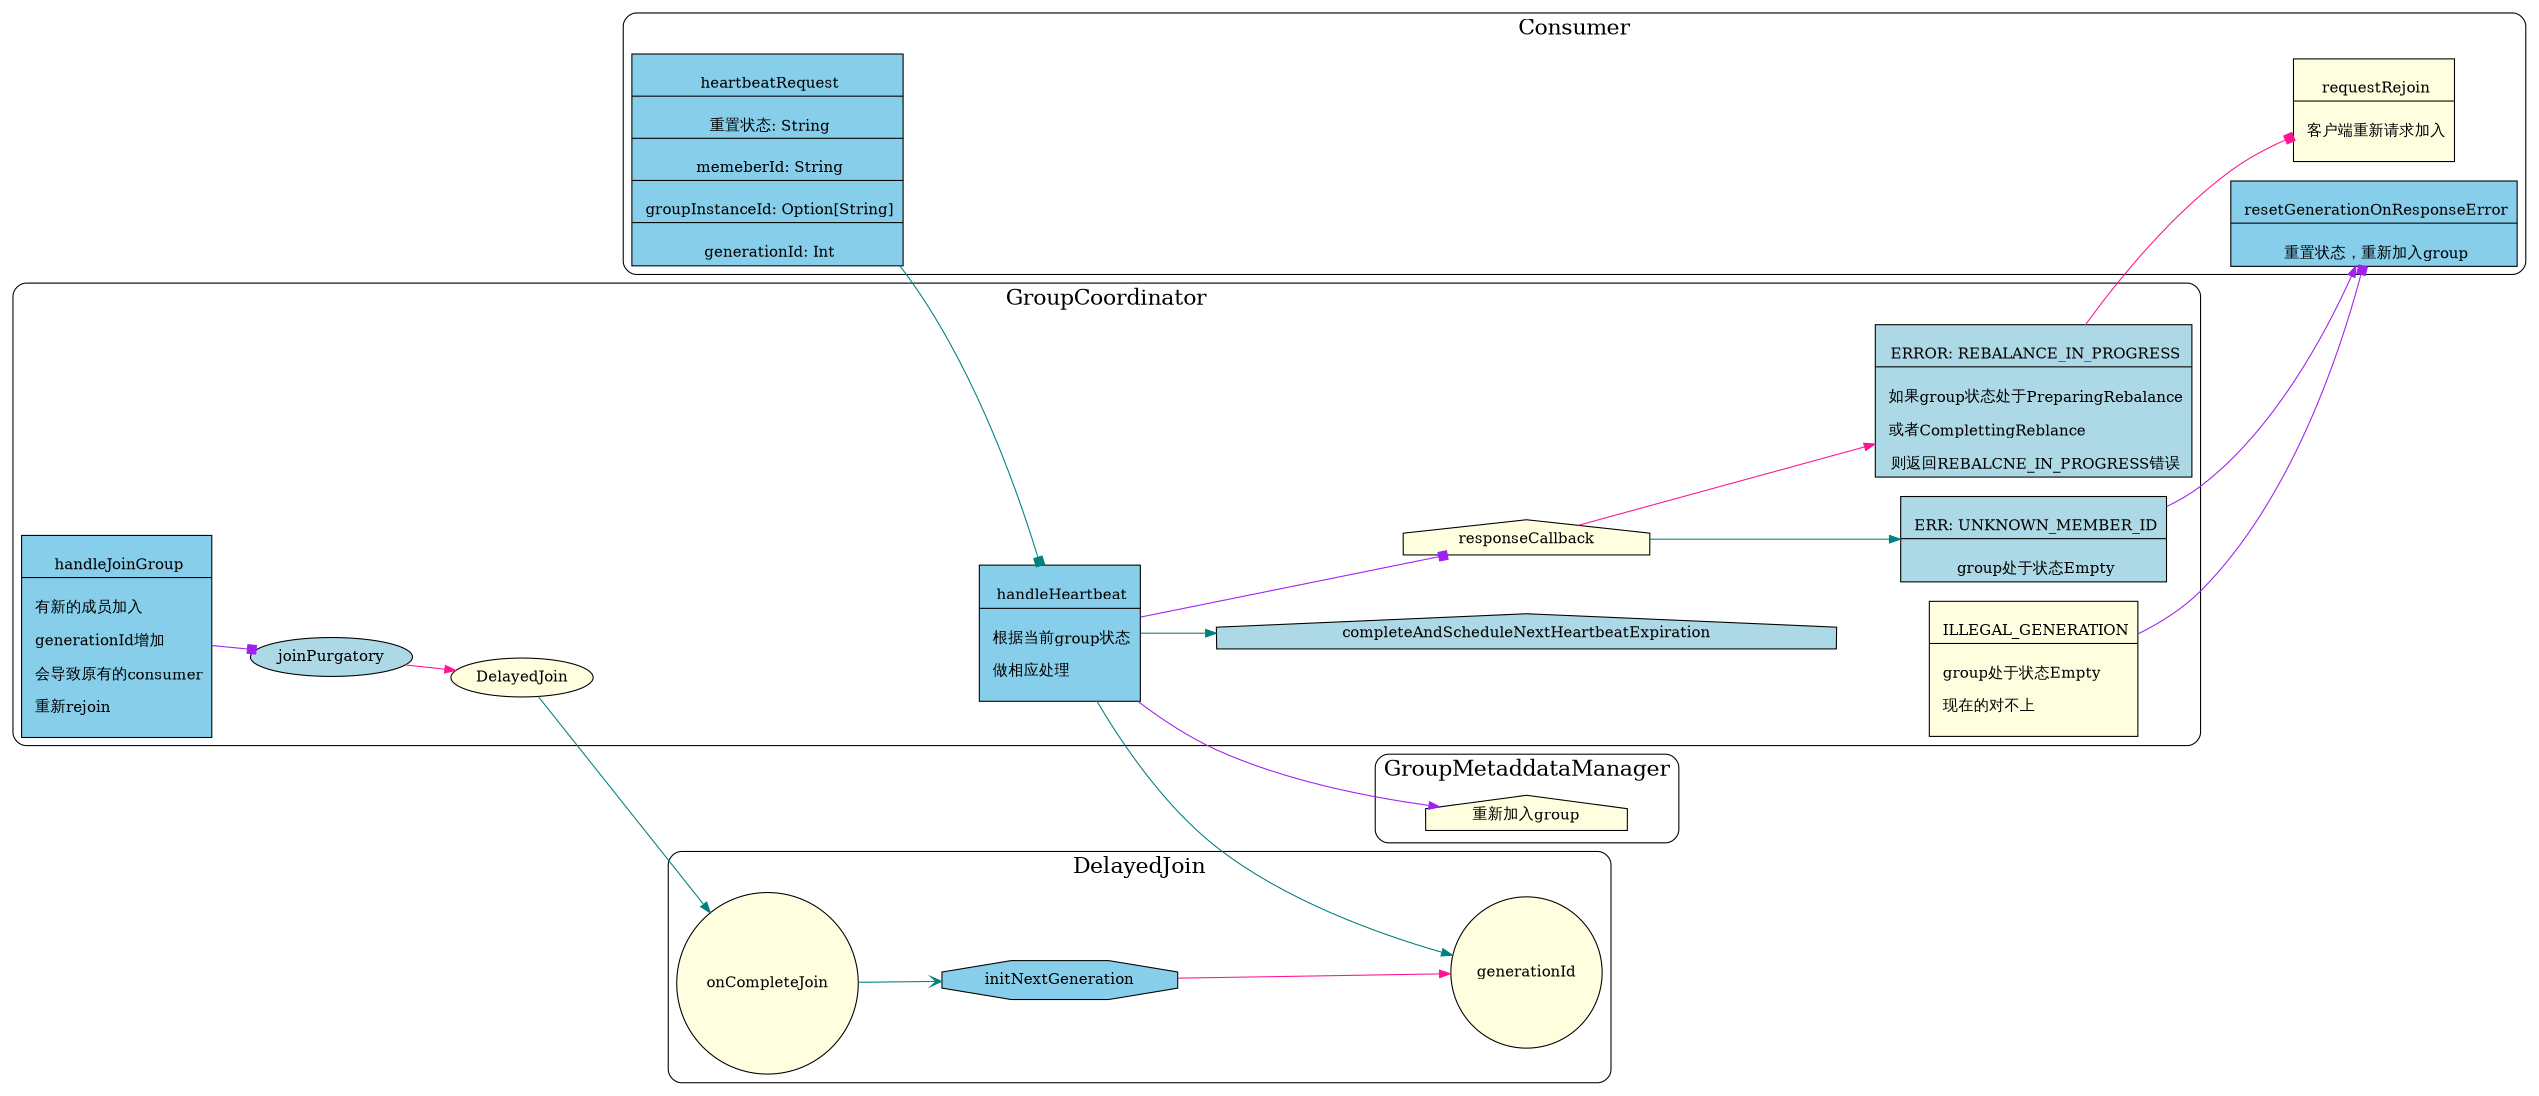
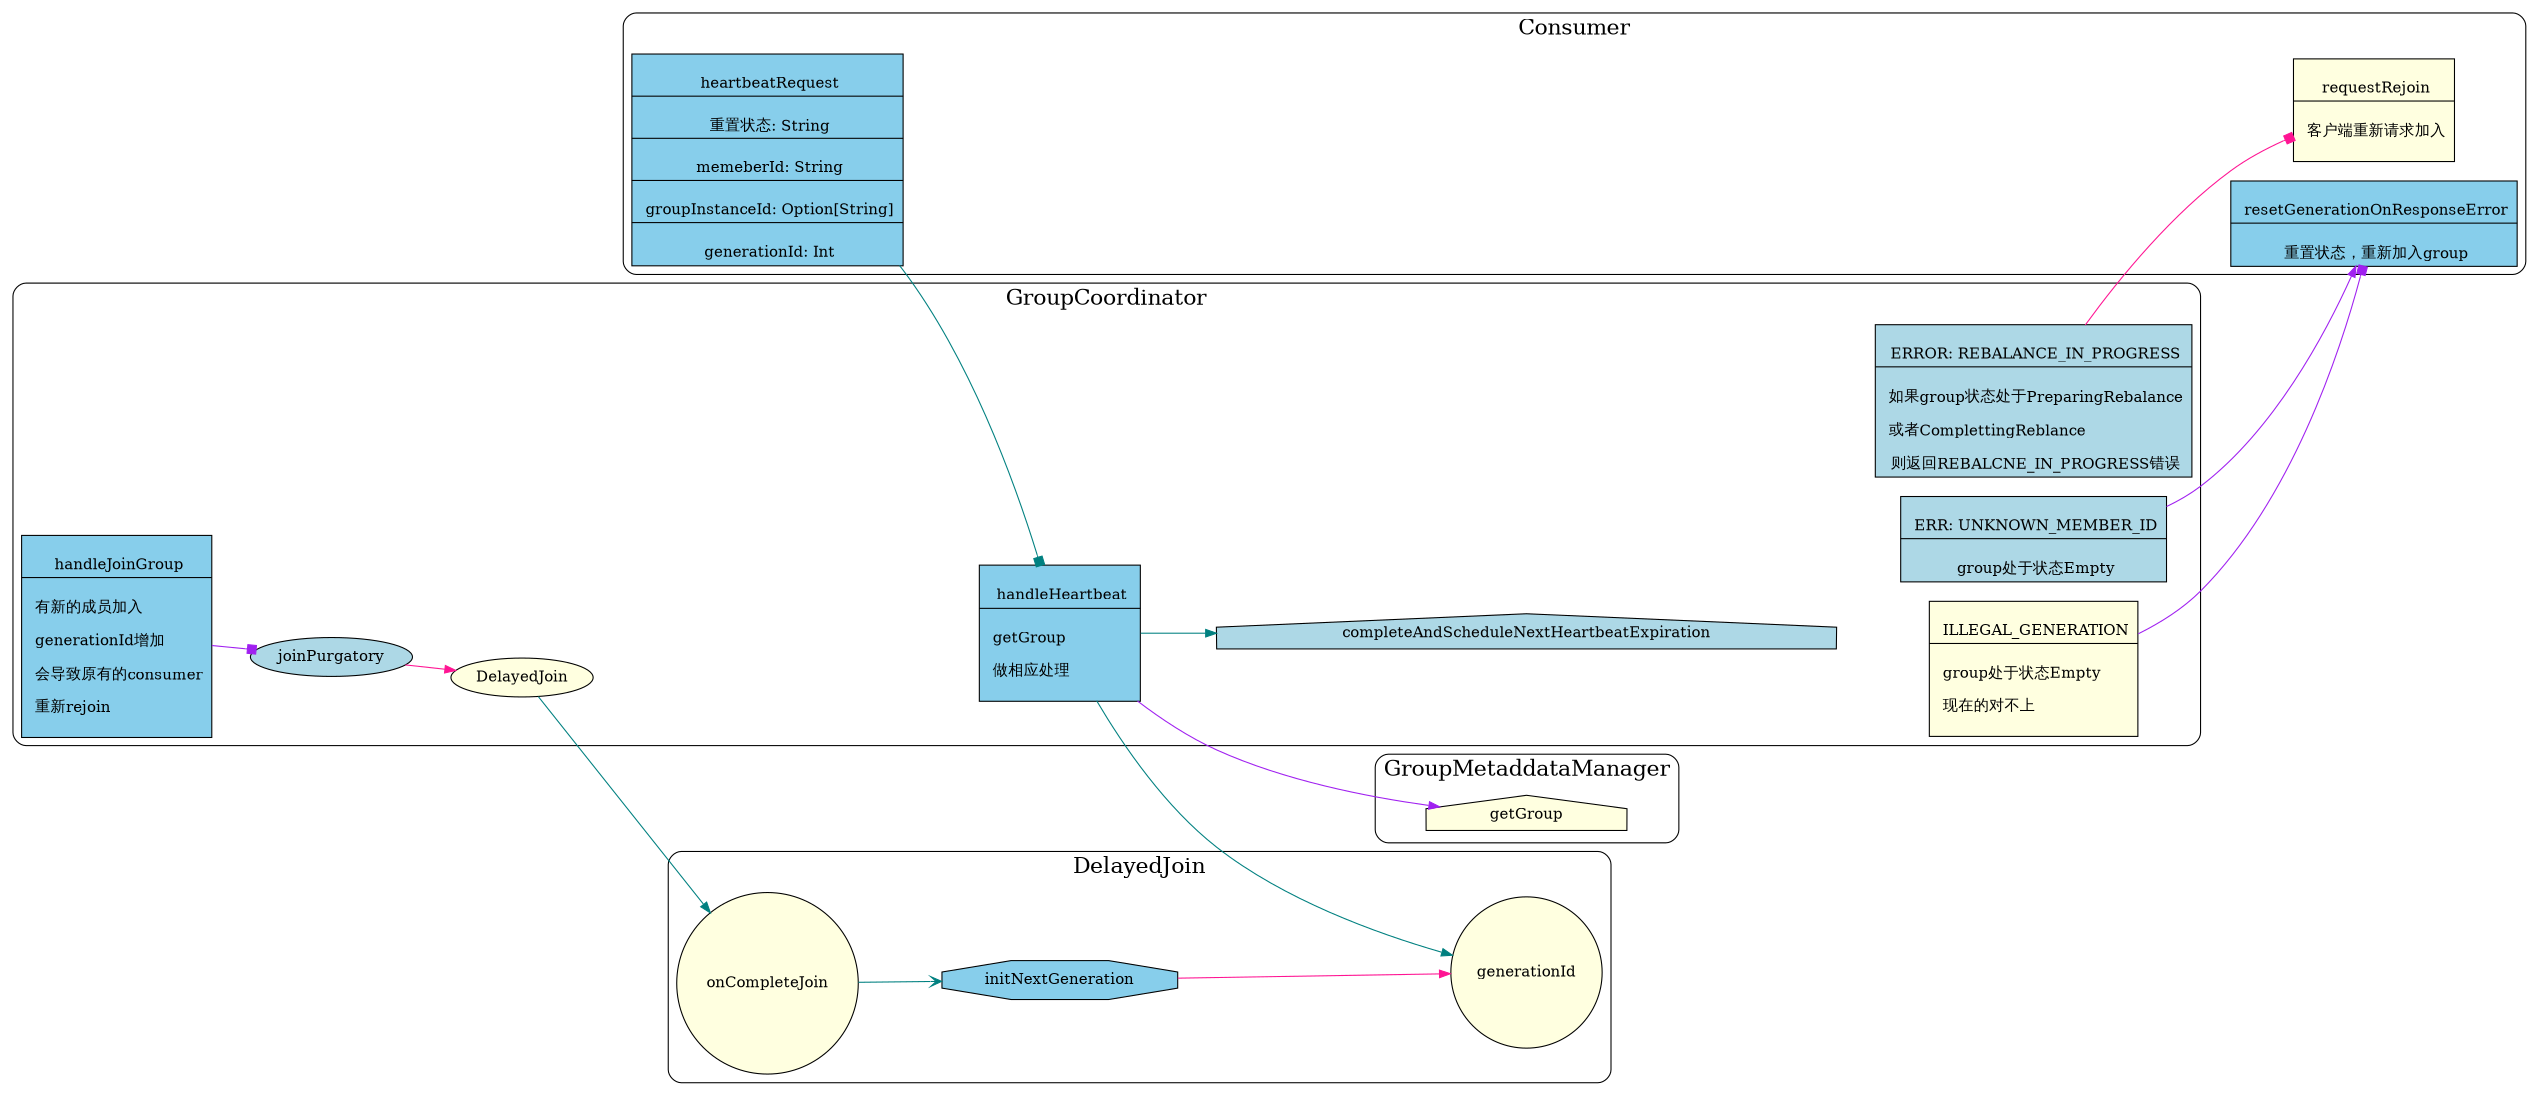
node "responseCallback": removed
node "handleHeartbeat": text "根据当前group状态" -> "getGroup"
node "重新加入group": label "重新加入group" -> "getGroup"
